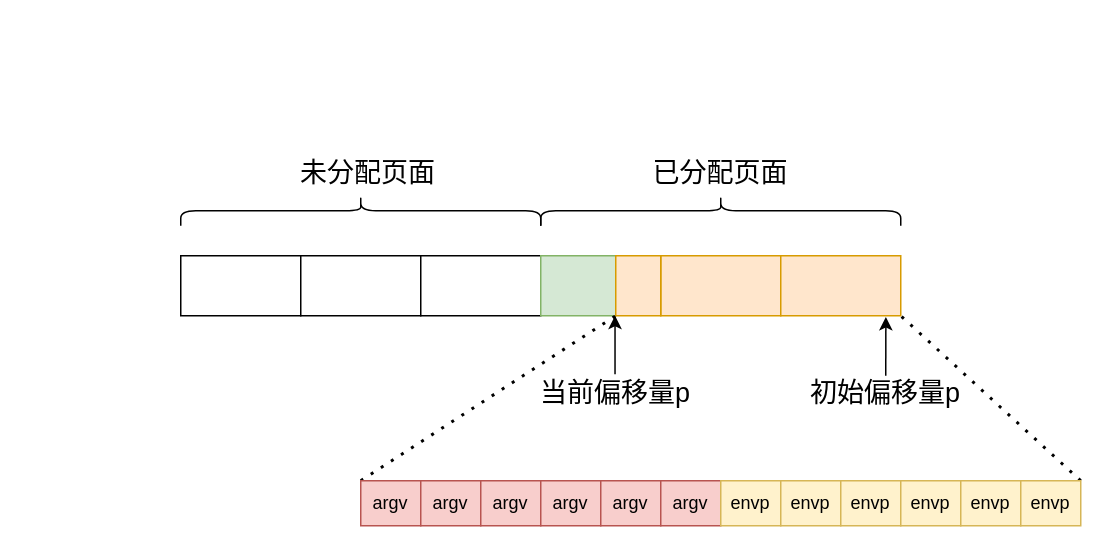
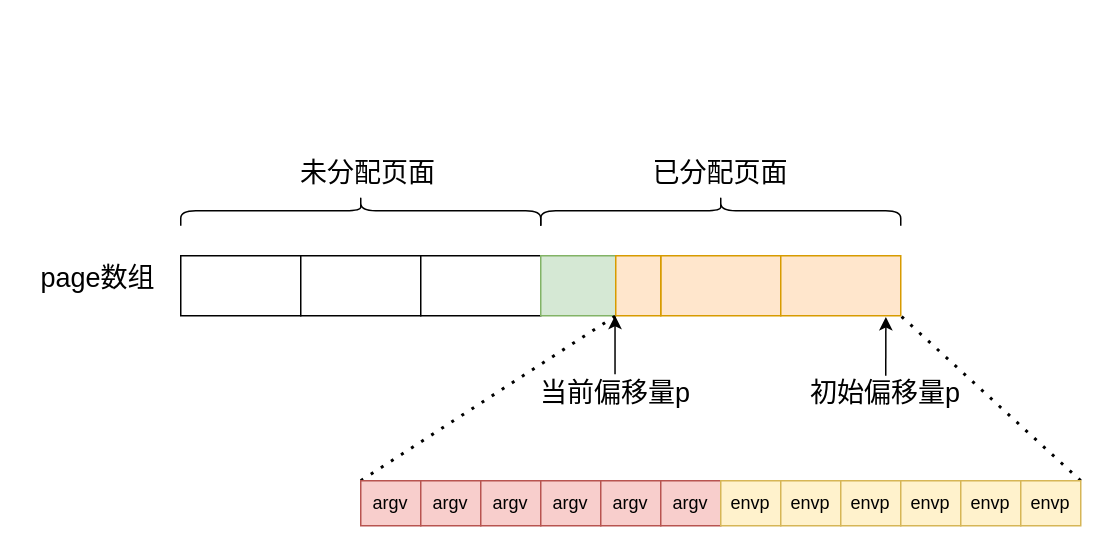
node "page数组": added
